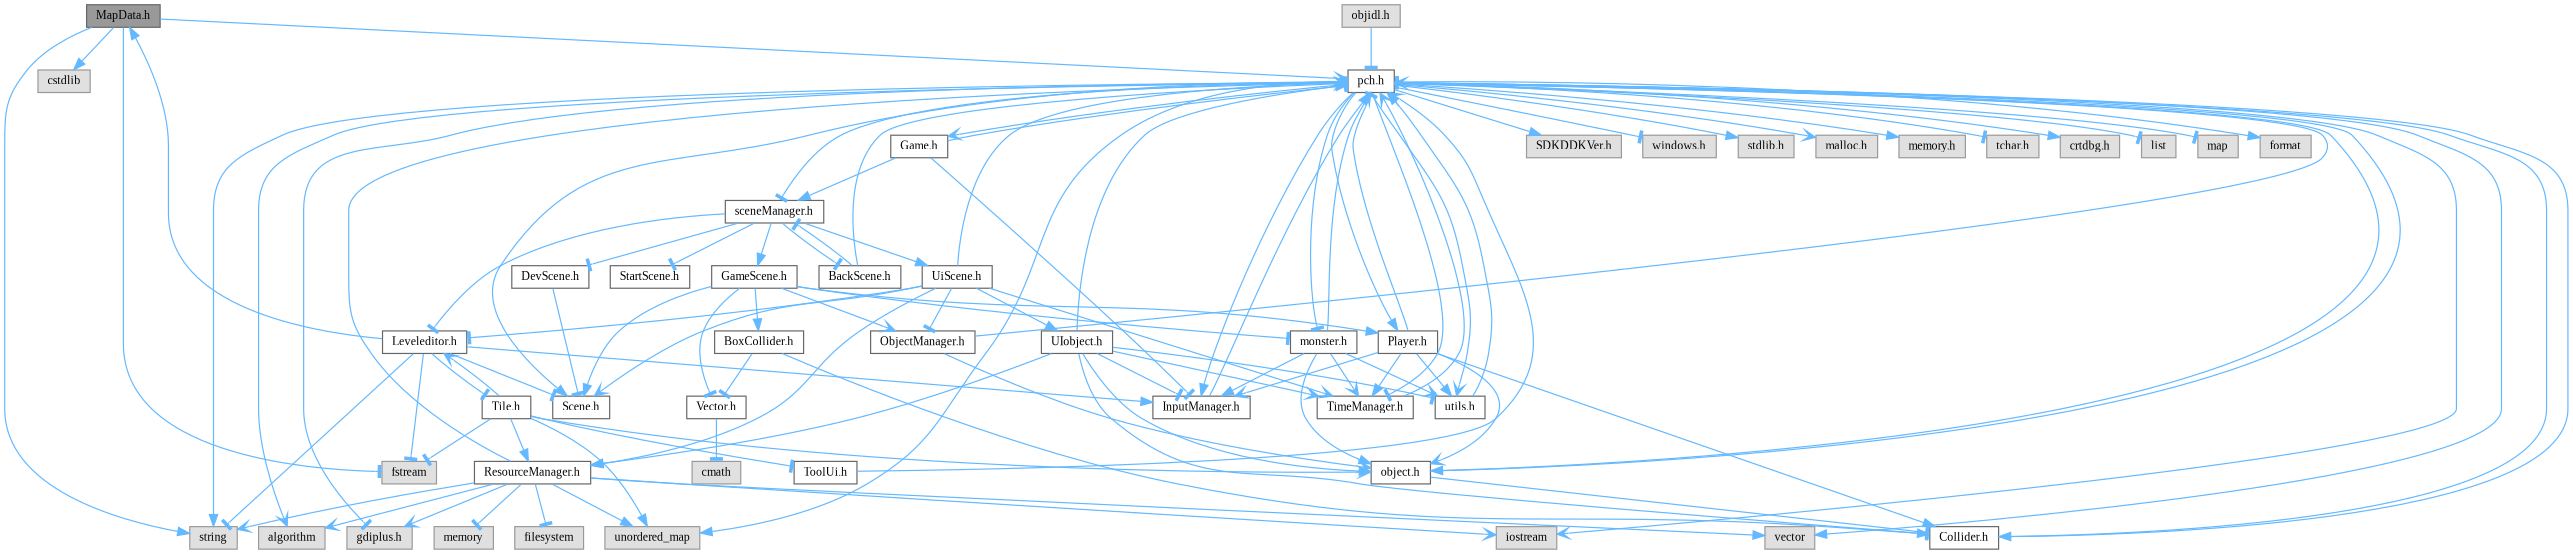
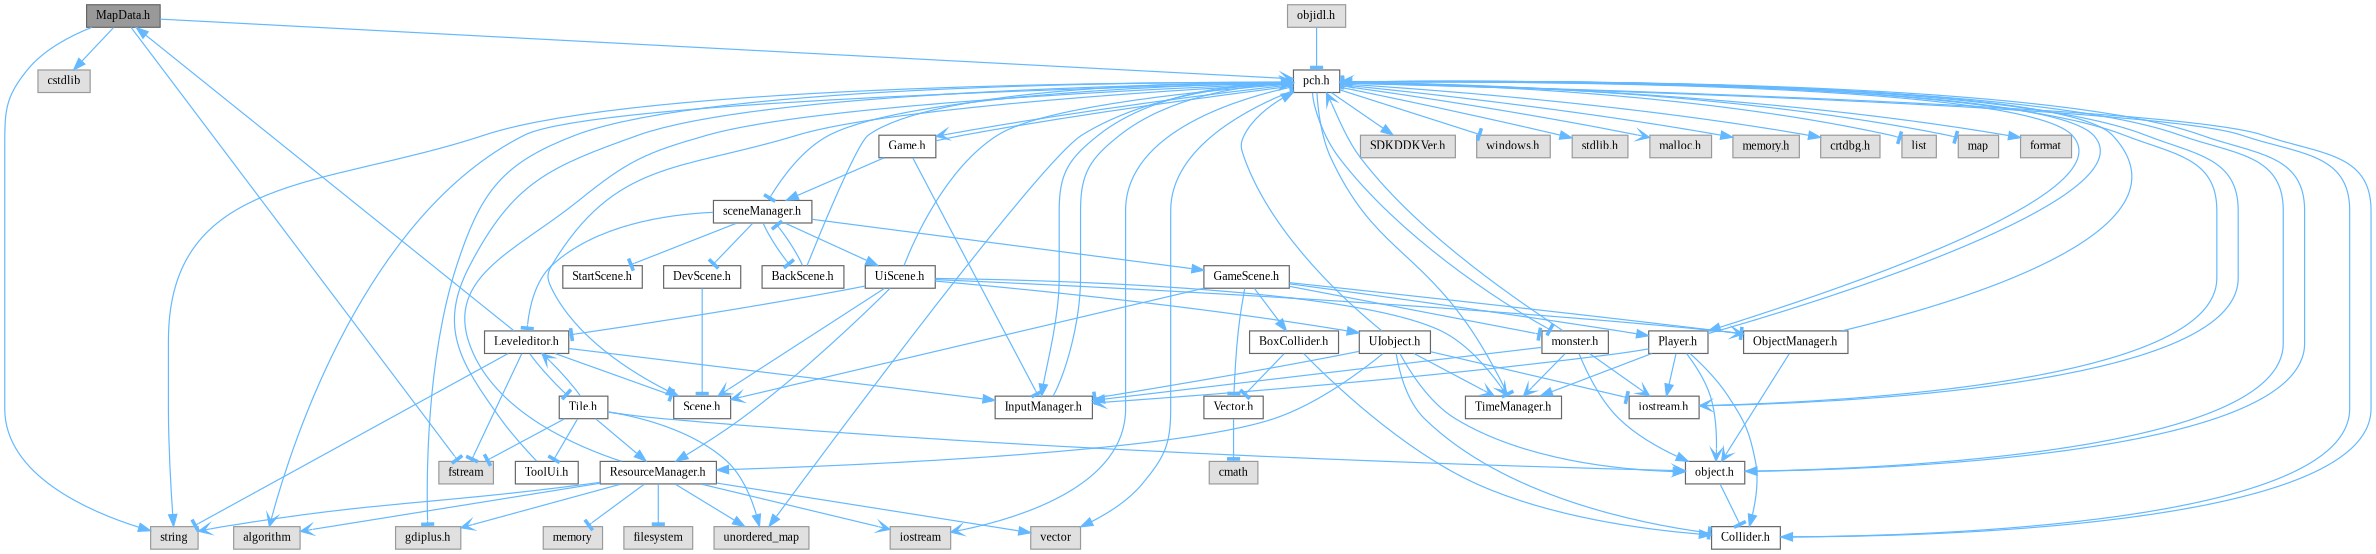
node "tchar.h": removed
edge "TimeManager.h" -> "pch.h": removed
edge "GameScene.h" -> "Scene.h": arrowhead normal -> vee
node "utils.h": label "utils.h" -> "iostream.h"
